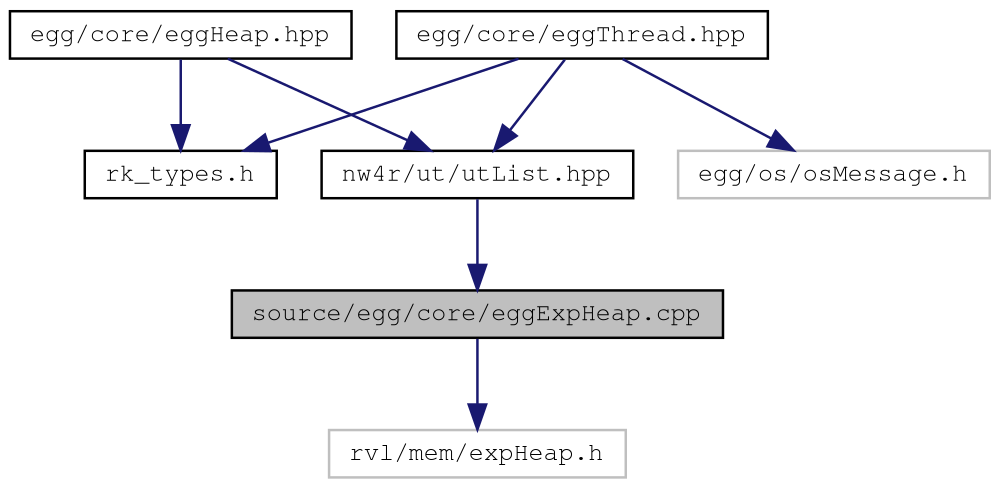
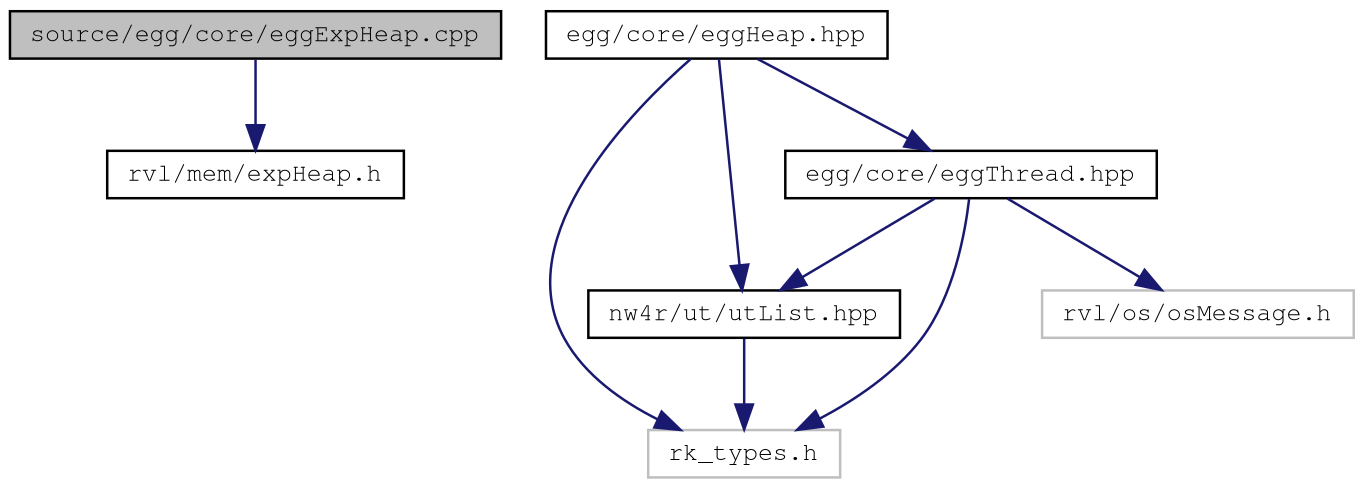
edge "egg/core/eggHeap.hpp" -> "egg/core/eggThread.hpp": added
node "rk_types.h": color black -> grey75
node "egg/os/osMessage.h": label "egg/os/osMessage.h" -> "rvl/os/osMessage.h"
edge "nw4r/ut/utList.hpp" -> "source/egg/core/eggExpHeap.cpp": now "nw4r/ut/utList.hpp" -> "rk_types.h"
node "rvl/mem/expHeap.h": color grey75 -> black
